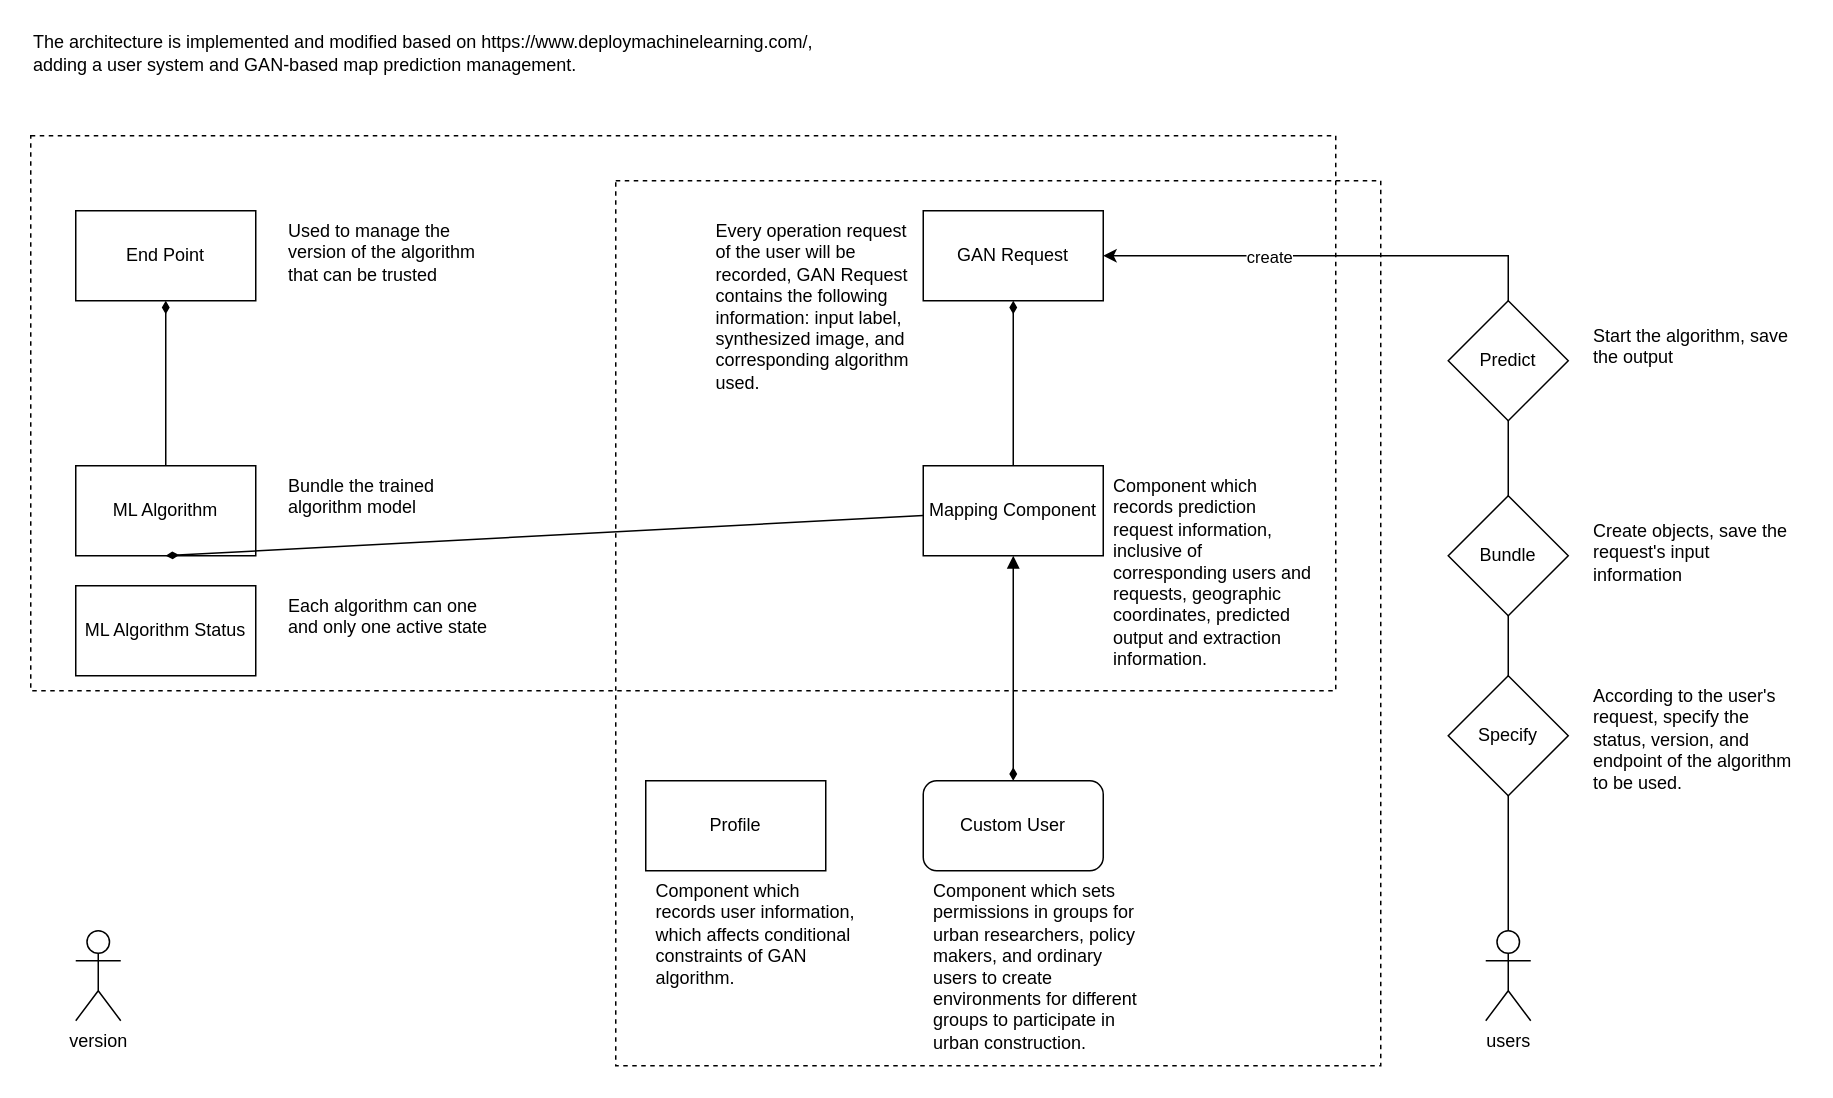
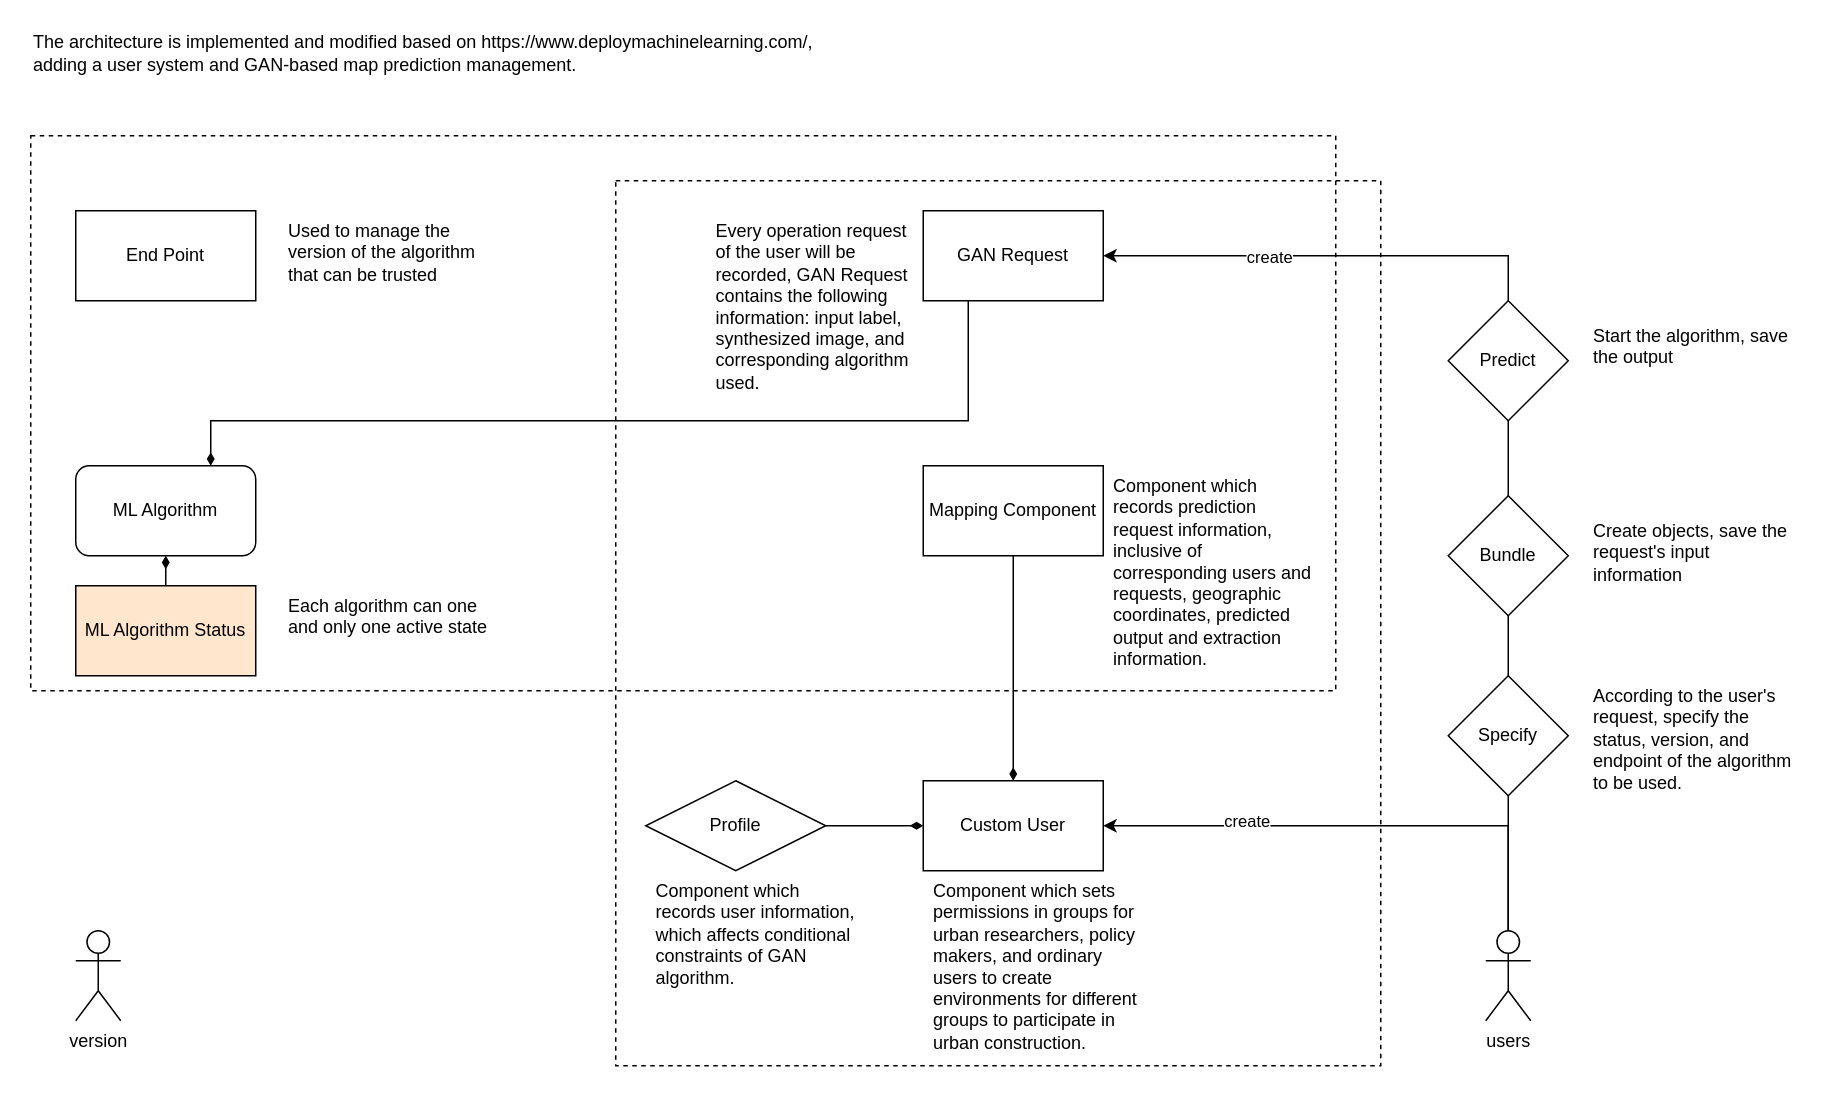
edge "ML Algorithm" -> "End Point": removed
edge "Mapping Component" -> "GAN Request": removed
edge "GAN Request" -> "ML Algorithm": added
node "Bundle the trained algorithm model": removed
node "ML Algorithm": shape rectangle -> rounded rectangle
edge "Mapping Component" -> "ML Algorithm": now "ML Algorithm Status" -> "ML Algorithm"
edge "Mapping Component" -- "Custom User": arrowhead block -> none
node "ML Algorithm Status": fillcolor #ffffff -> #ffe6cc
node "Profile": shape rectangle -> diamond
edge "Profile" -> "Custom User": added
node "Custom User": shape rounded rectangle -> rectangle
edge "users" -> "Custom User": added, label "create"
